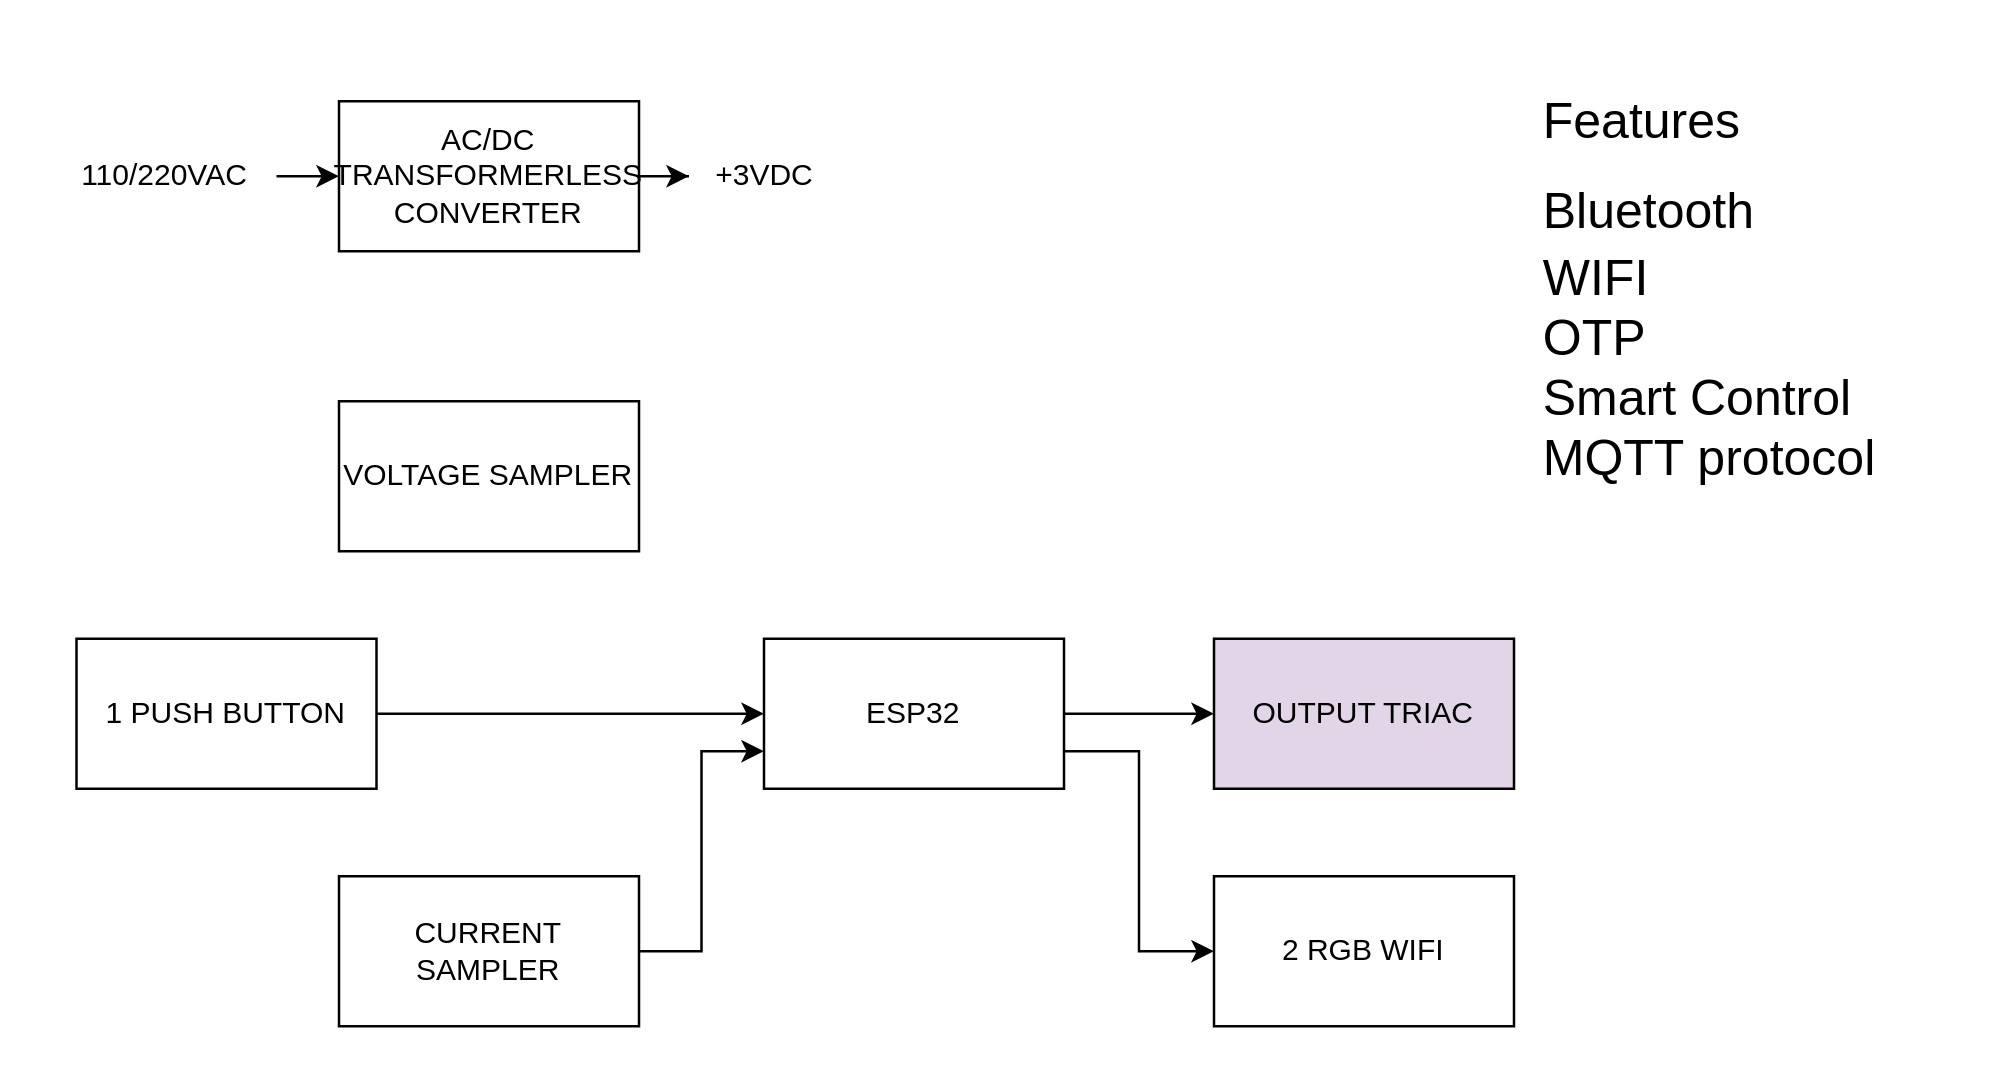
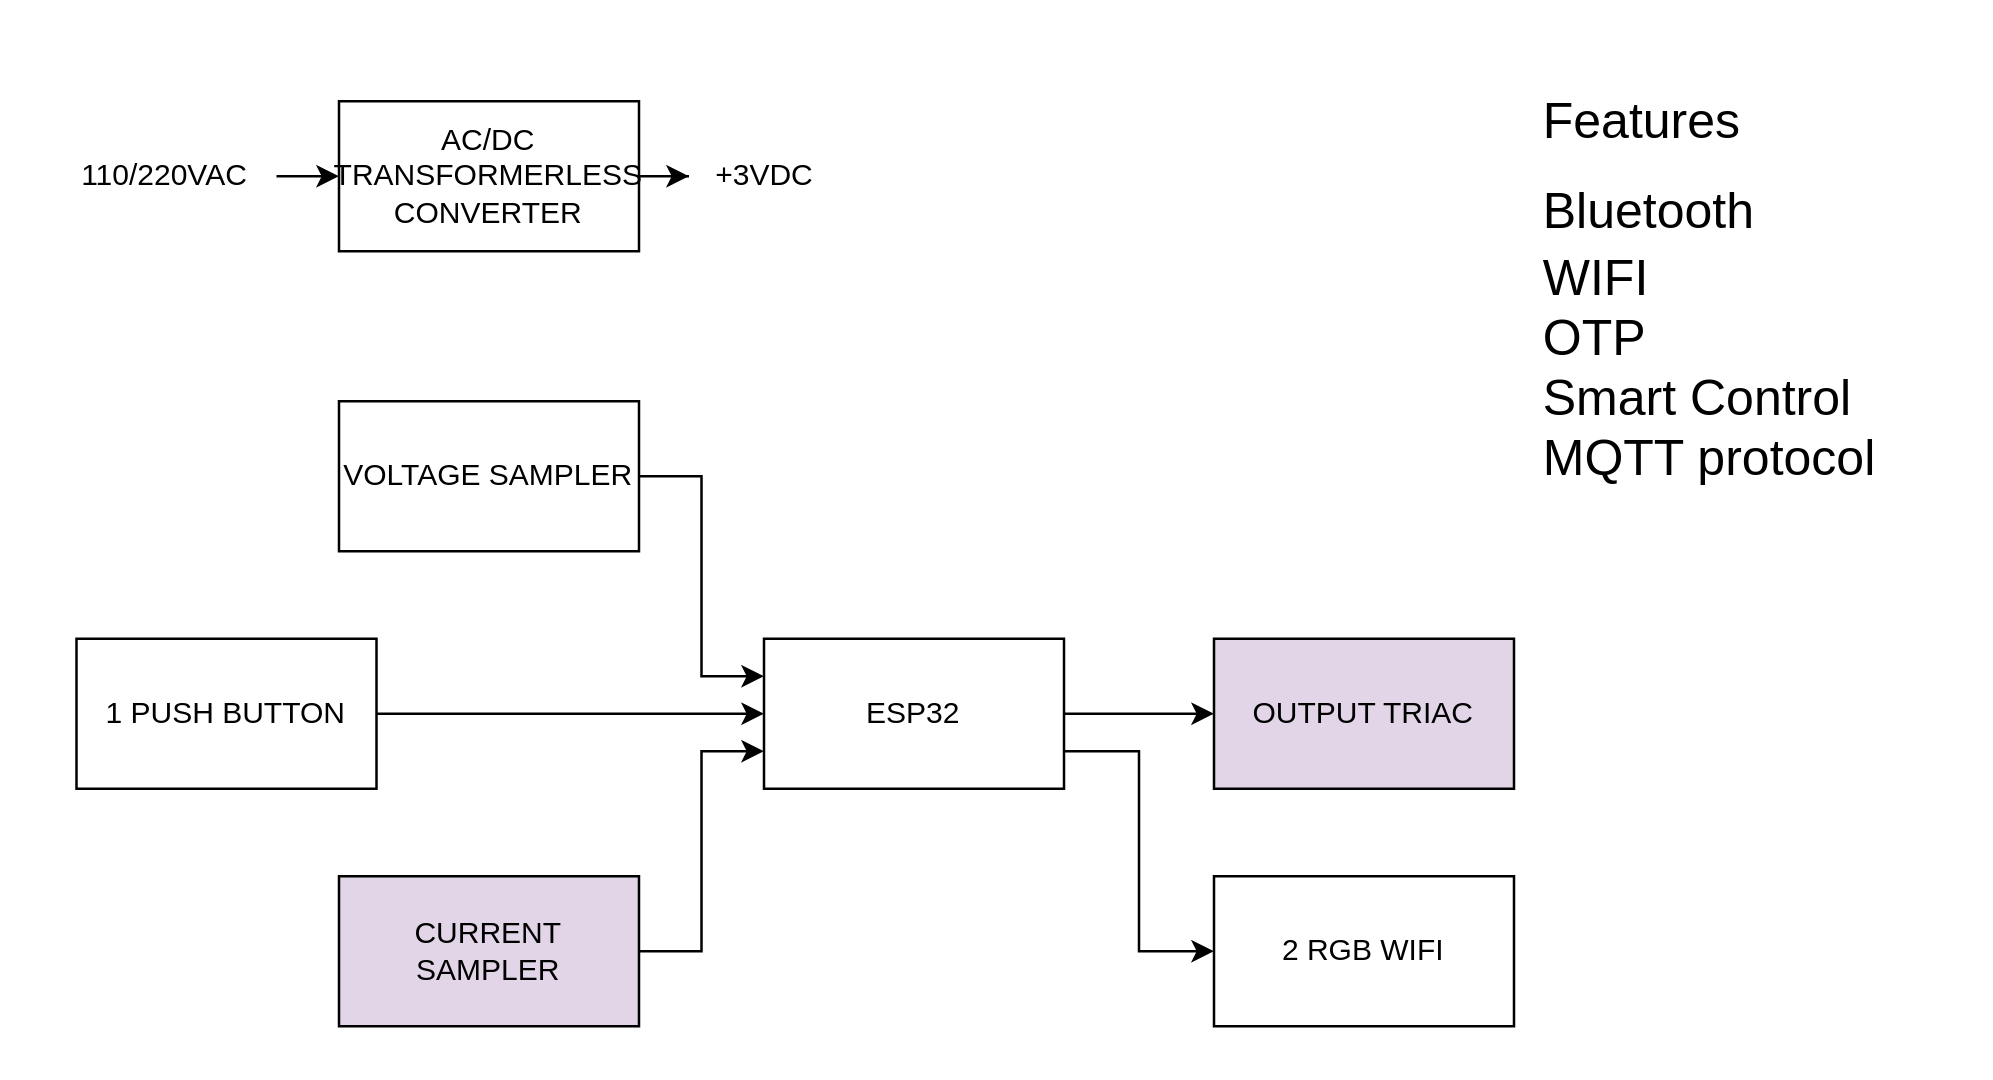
edge "VOLTAGE SAMPLER" -> "ESP32": added
node "CURRENT SAMPLER": fillcolor #ffffff -> #e1d5e7
